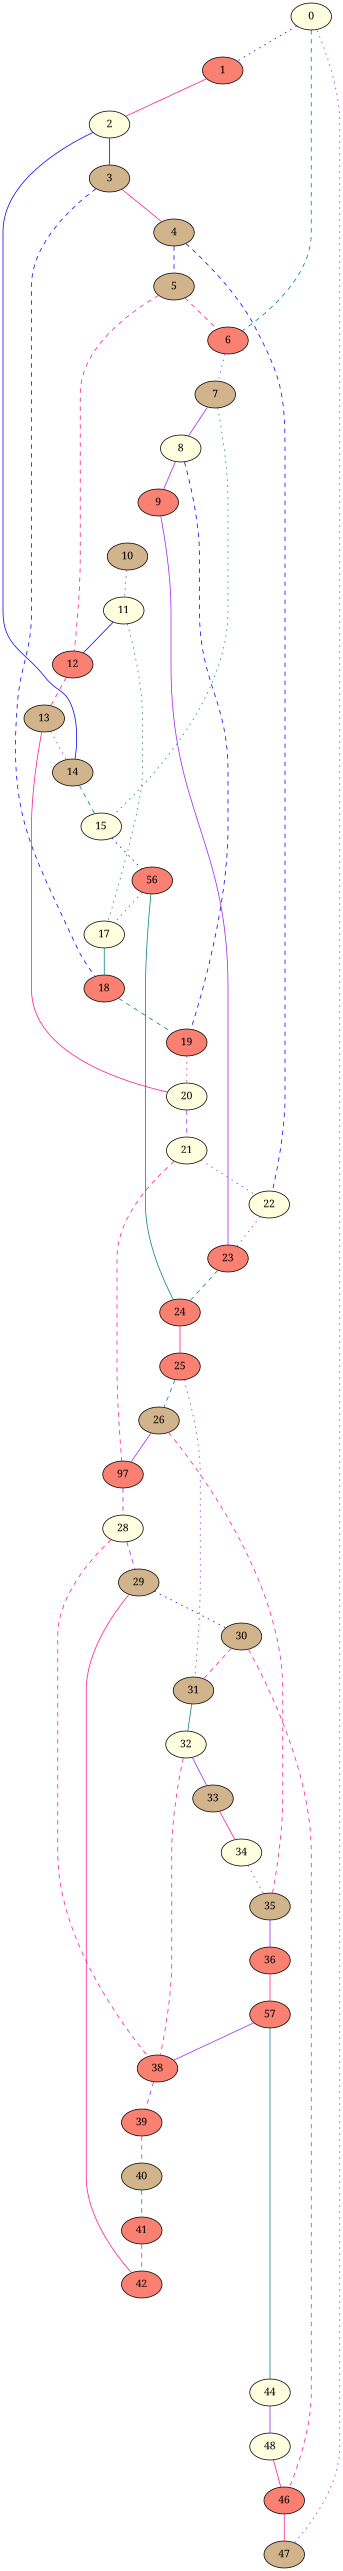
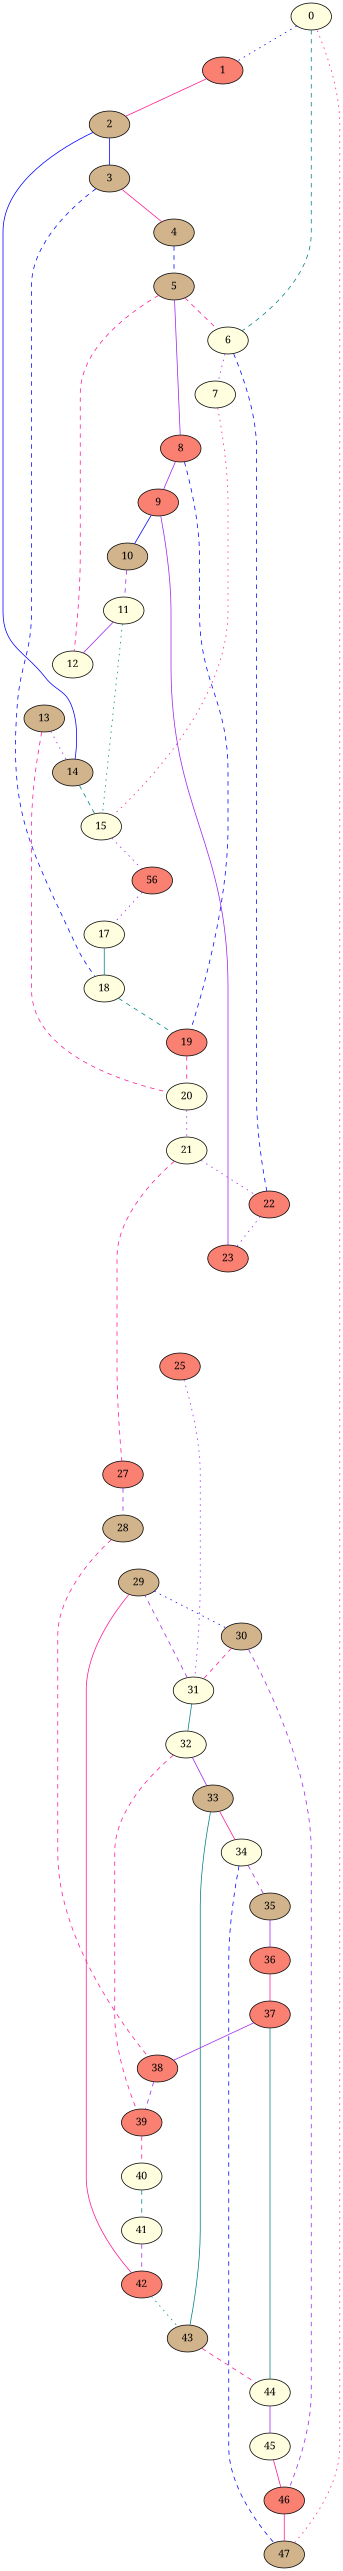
node "2": fillcolor lightyellow -> tan
node "6": fillcolor salmon -> lightyellow
node "7": fillcolor tan -> lightyellow
edge "7" -- "8": now "5" -- "8"
node "8": fillcolor lightyellow -> salmon
edge "9" -- "10": added
edge "10" -- "11": style dotted -> dashed
edge "7" -- "15": color teal -> deeppink
edge "11" -- "12": color blue -> purple
node "12": fillcolor salmon -> lightyellow
edge "12" -- "13": removed
edge "4" -- "22": now "6" -- "22"
edge "11" -- "17": now "11" -- "15"
edge "15" -- "56": color blue -> purple
edge "13" -- "20": style solid -> dashed
node "18": fillcolor salmon -> lightyellow
edge "19" -- "20": style dotted -> dashed
edge "20" -- "21": style dashed -> dotted
node "22": fillcolor lightyellow -> salmon
edge "22" -- "23": color deeppink -> purple
edge "0" -- "47": color purple -> deeppink
node "24": removed
node "26": removed
node "97": label "97" -> "27"
node "28": fillcolor lightyellow -> tan
edge "28" -- "29": now "31" -- "29"
node "31": fillcolor tan -> lightyellow
edge "34" -- "35": style dotted -> dashed
edge "32" -- "38": now "32" -- "39"
node "57": label "57" -> "37"
edge "30" -- "46": color deeppink -> purple
node "40": fillcolor tan -> lightyellow
edge "34" -- "47": added
node "41": fillcolor salmon -> lightyellow
node "43": added
node "48": label "48" -> "45"
